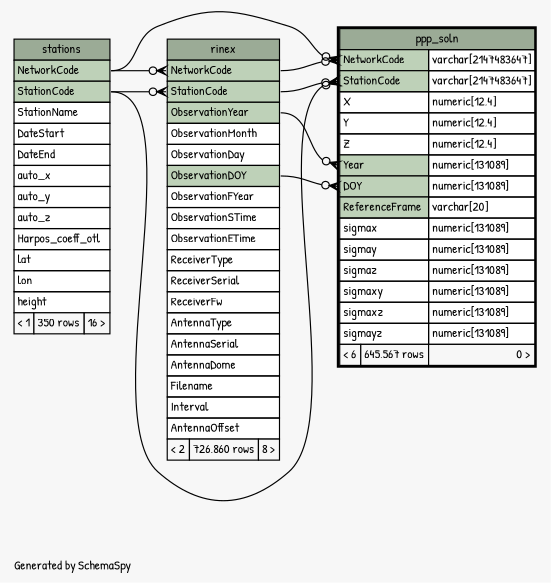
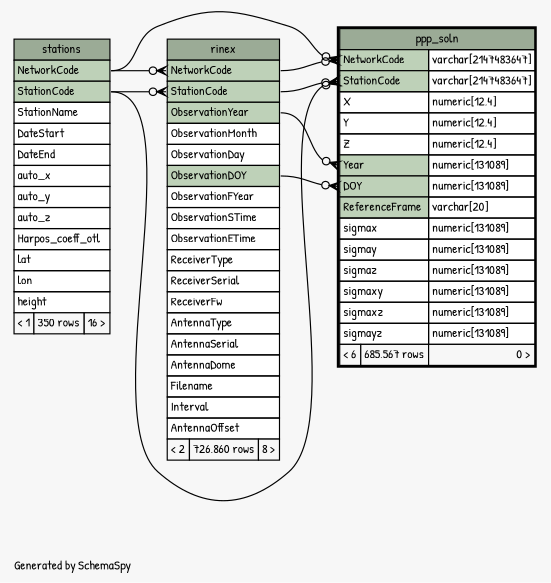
node "ppp_soln": text "645,567 rows" -> "685,567 rows"
